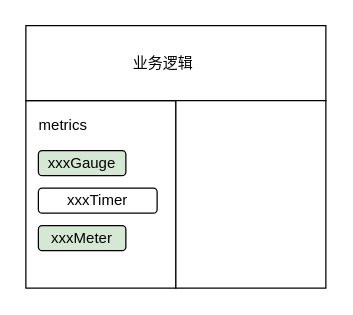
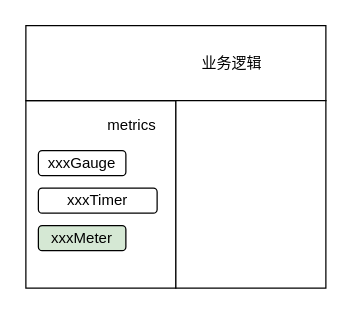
node "业务逻辑": moved (163, 63) -> (232, 63)
node "metrics": moved (63, 126) -> (132, 126)
node "xxxGauge": fillcolor #d5e8d4 -> #ffffff
